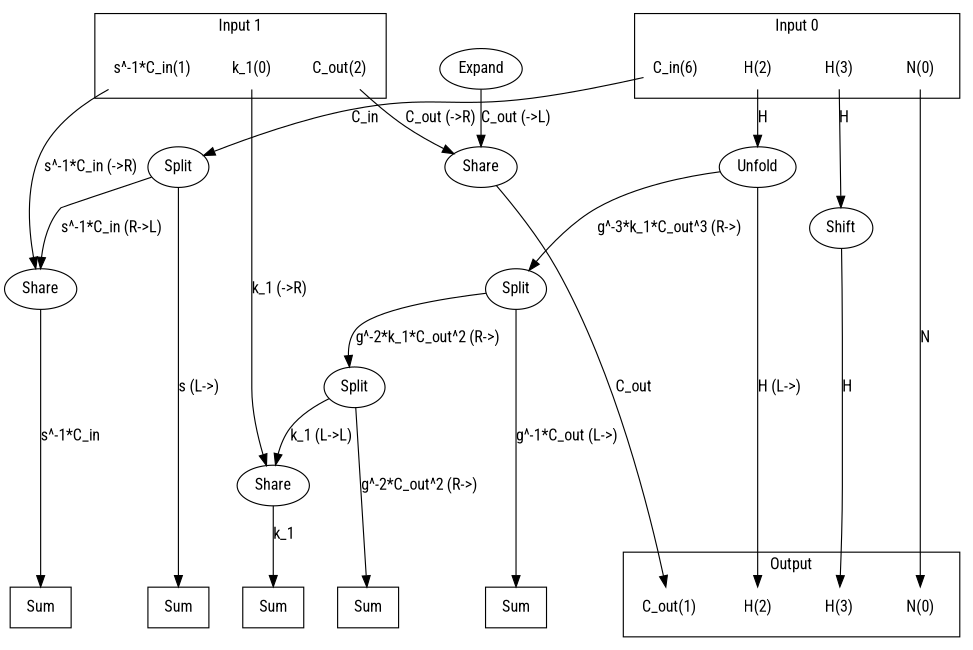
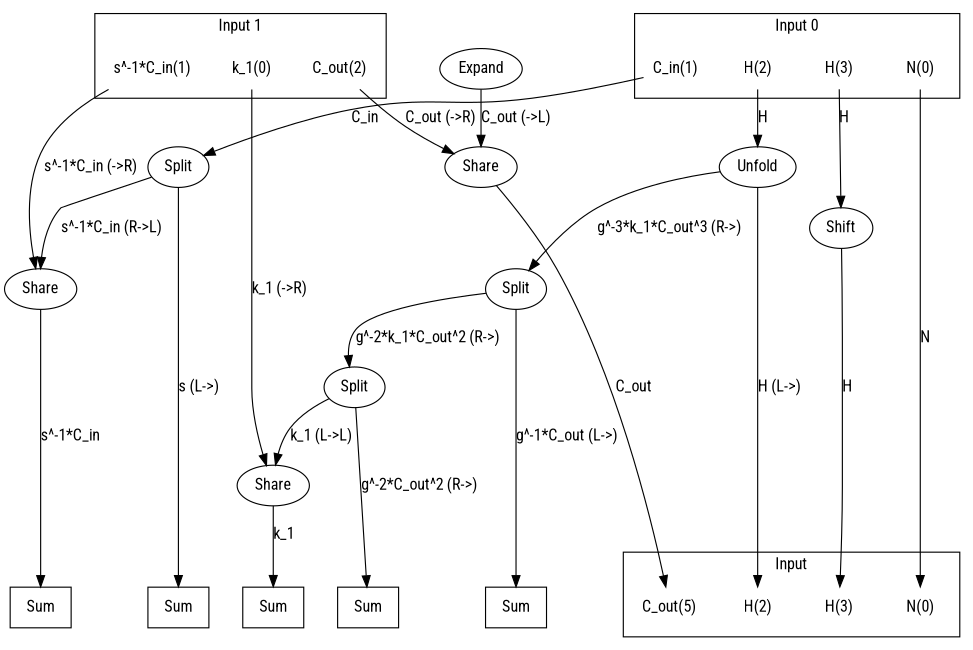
node "C_in(6)": label "C_in(6)" -> "C_in(1)"
cluster "Output": label "Output" -> "Input"
node "C_out(1)": label "C_out(1)" -> "C_out(5)"
